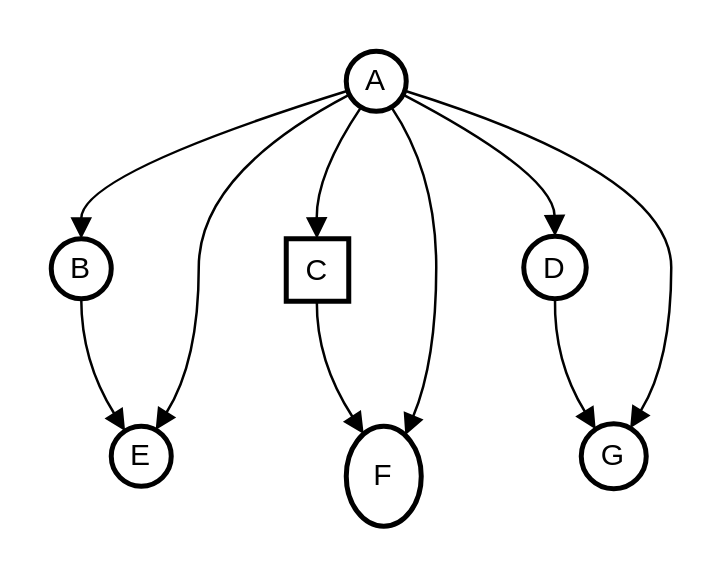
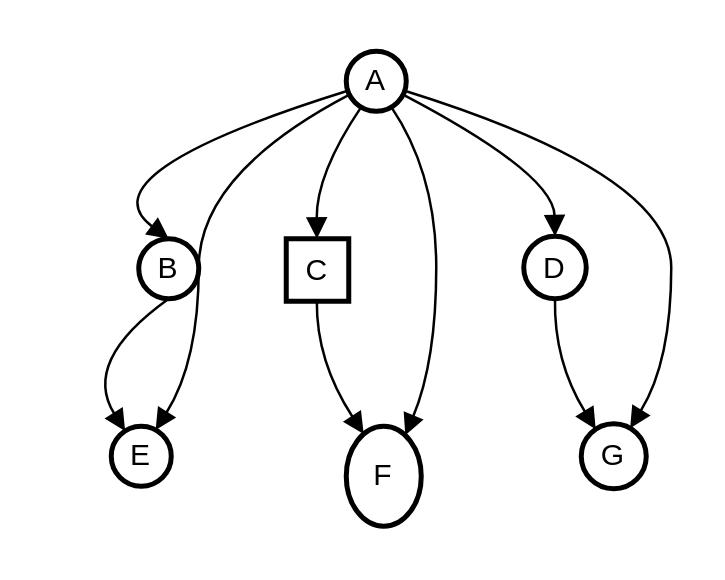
node "B": moved (81, 269) -> (169, 269)
